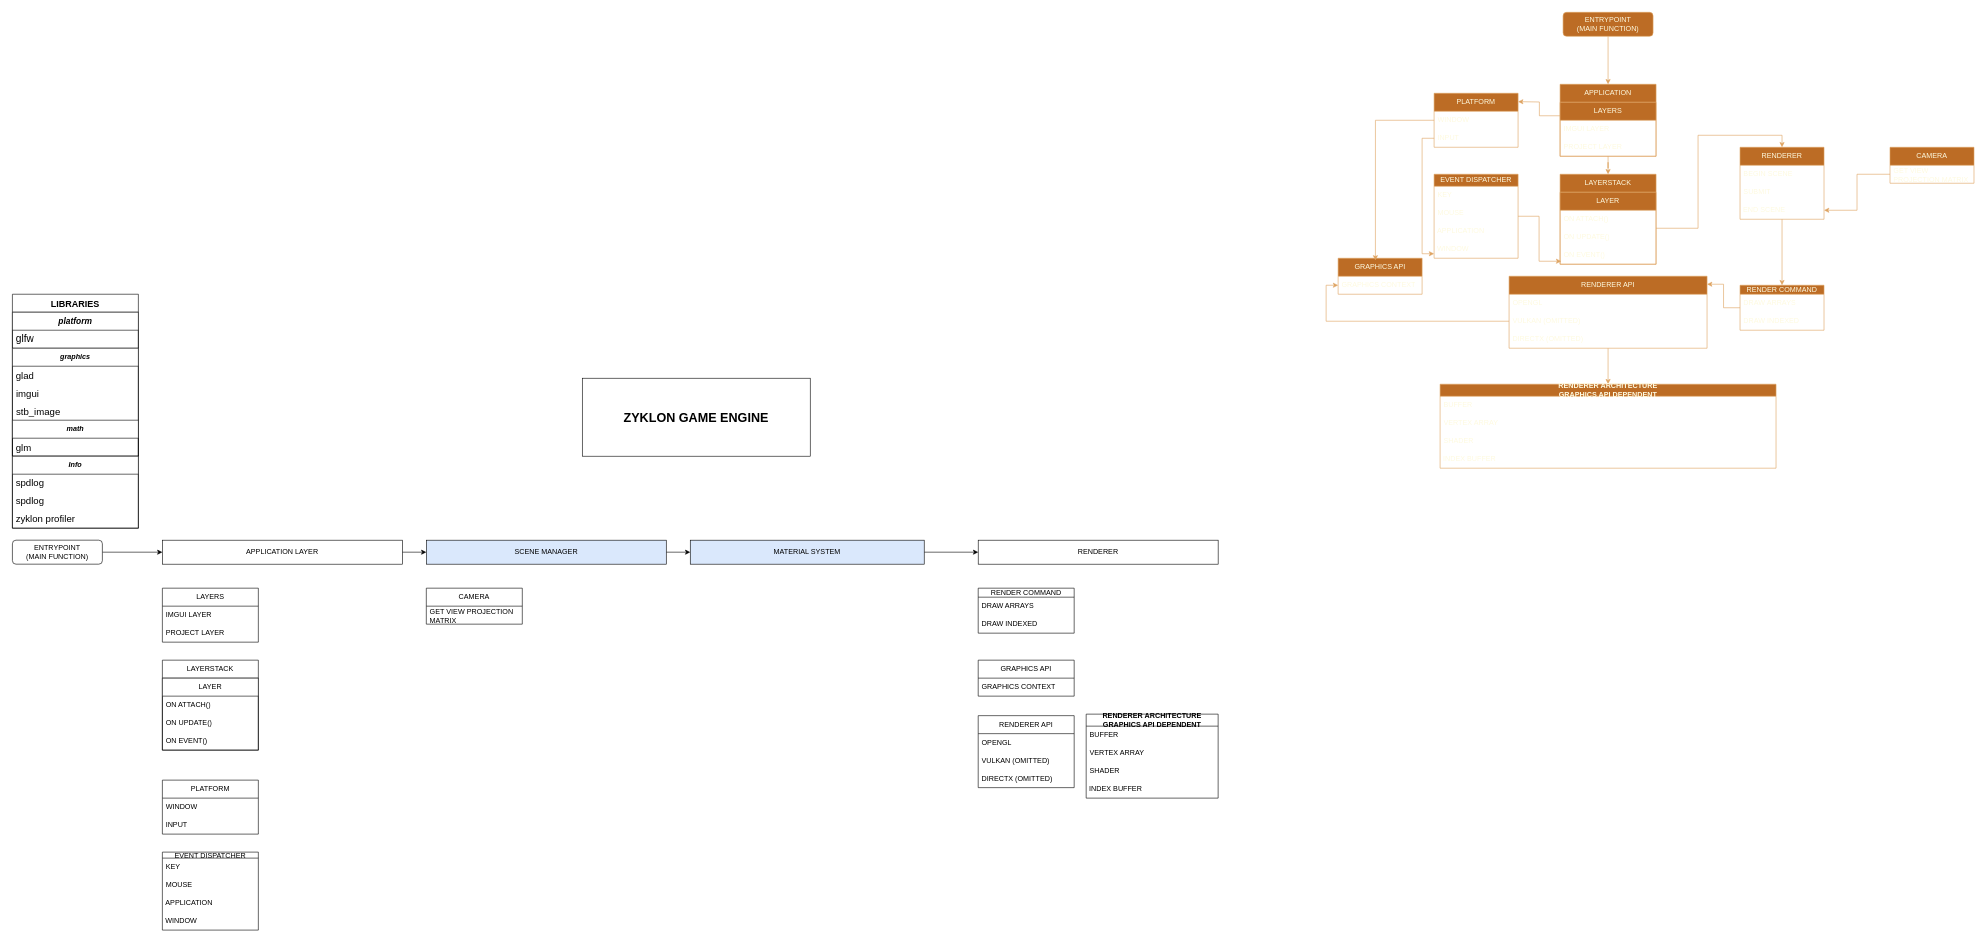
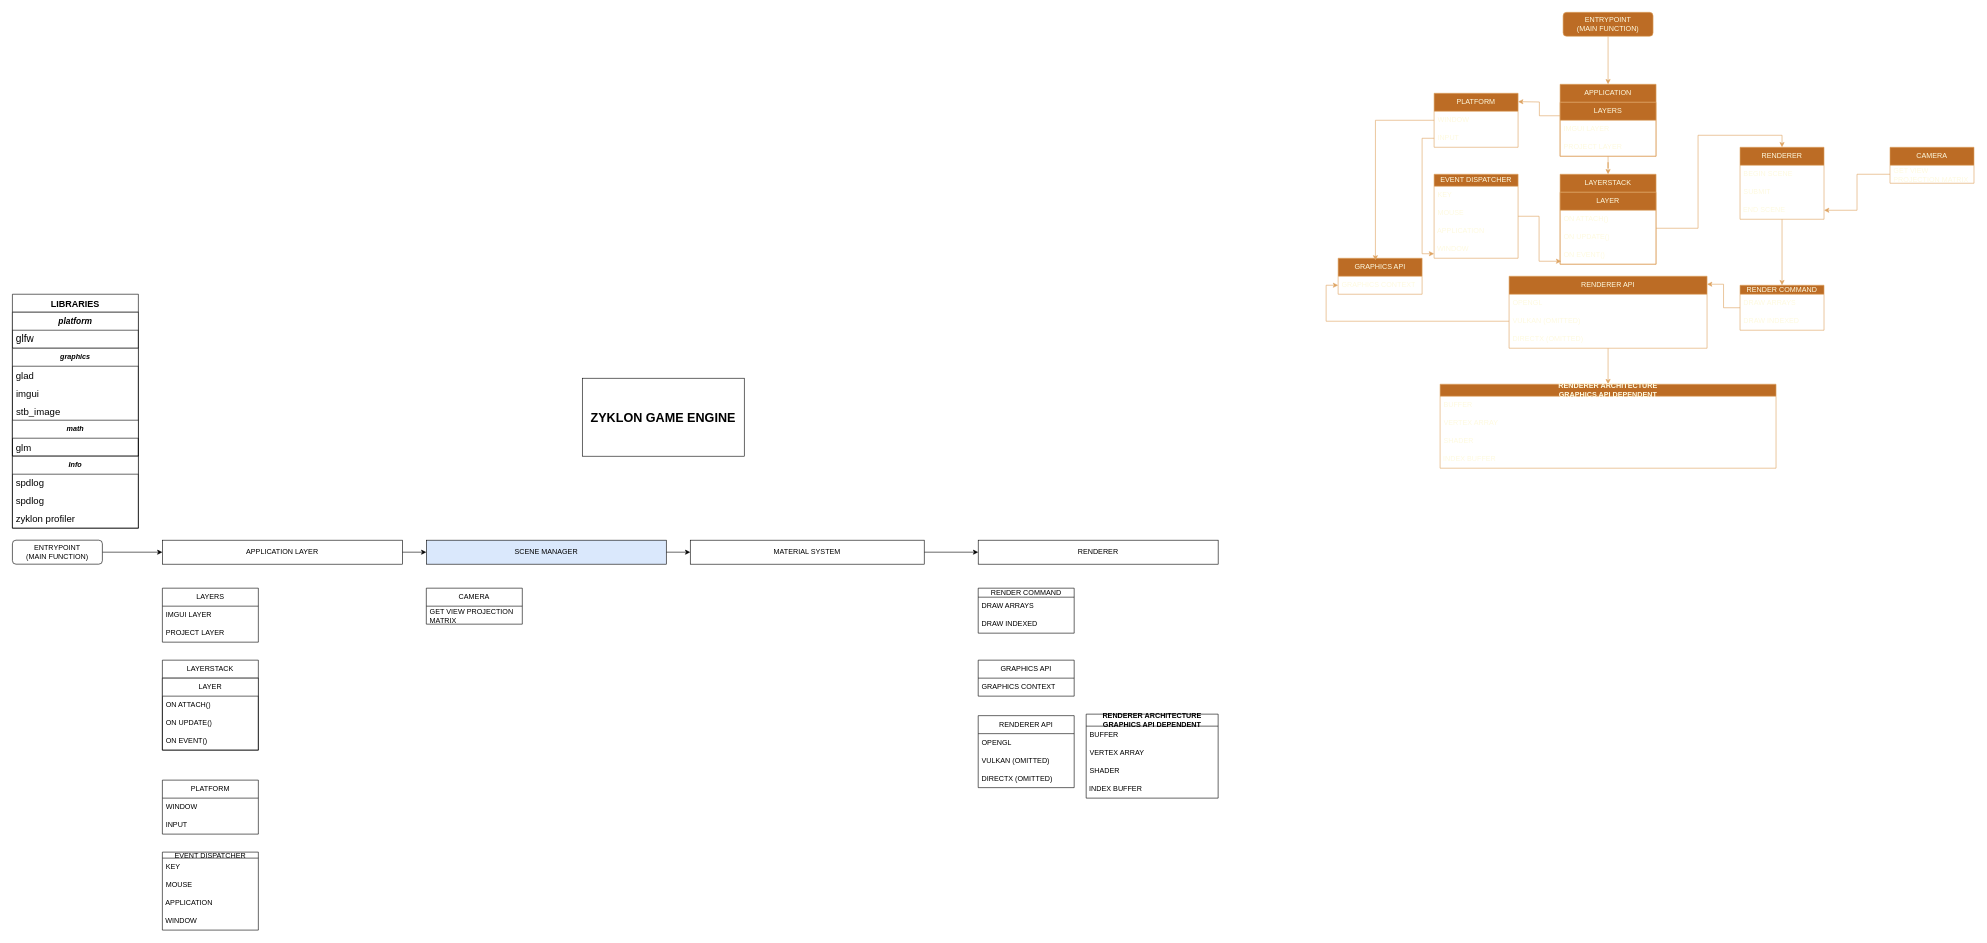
node "ZYKLON GAME ENGINE": size 228x78 -> 162x78
node "MATERIAL SYSTEM": fillcolor #dae8fc -> #ffffff
